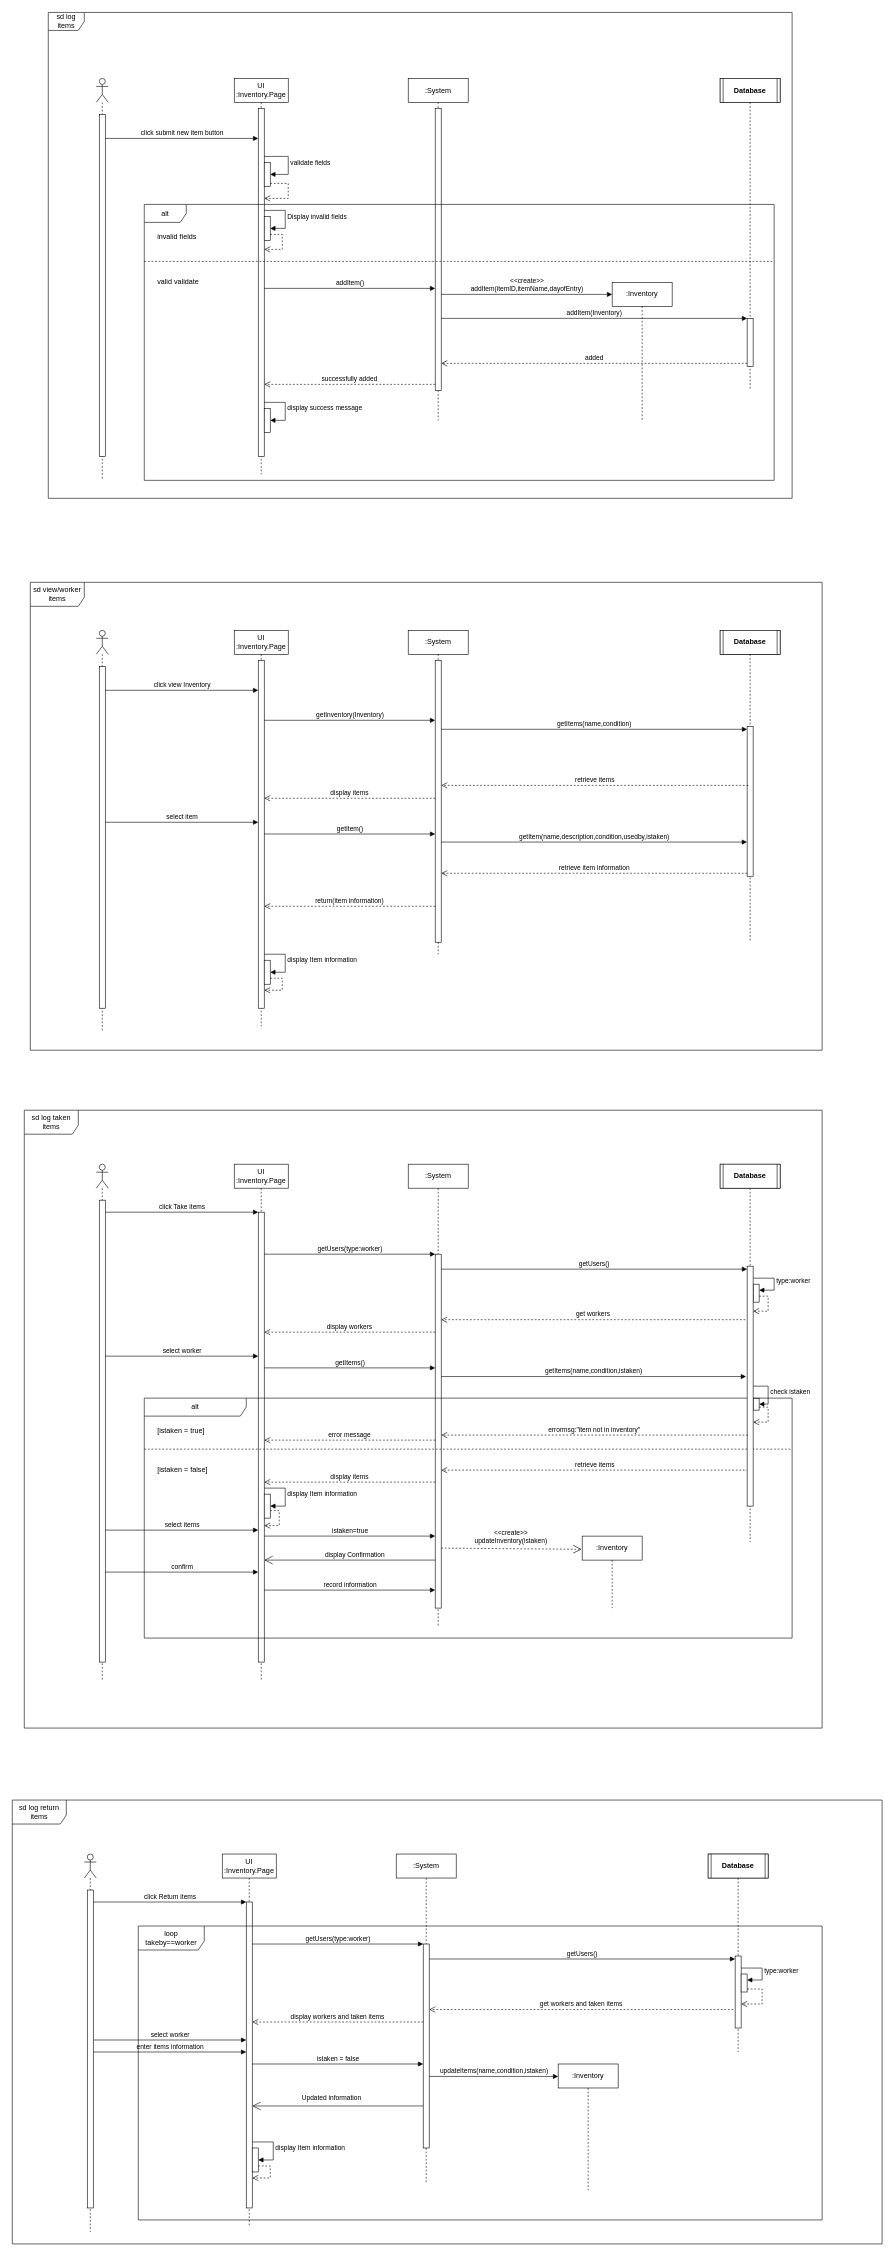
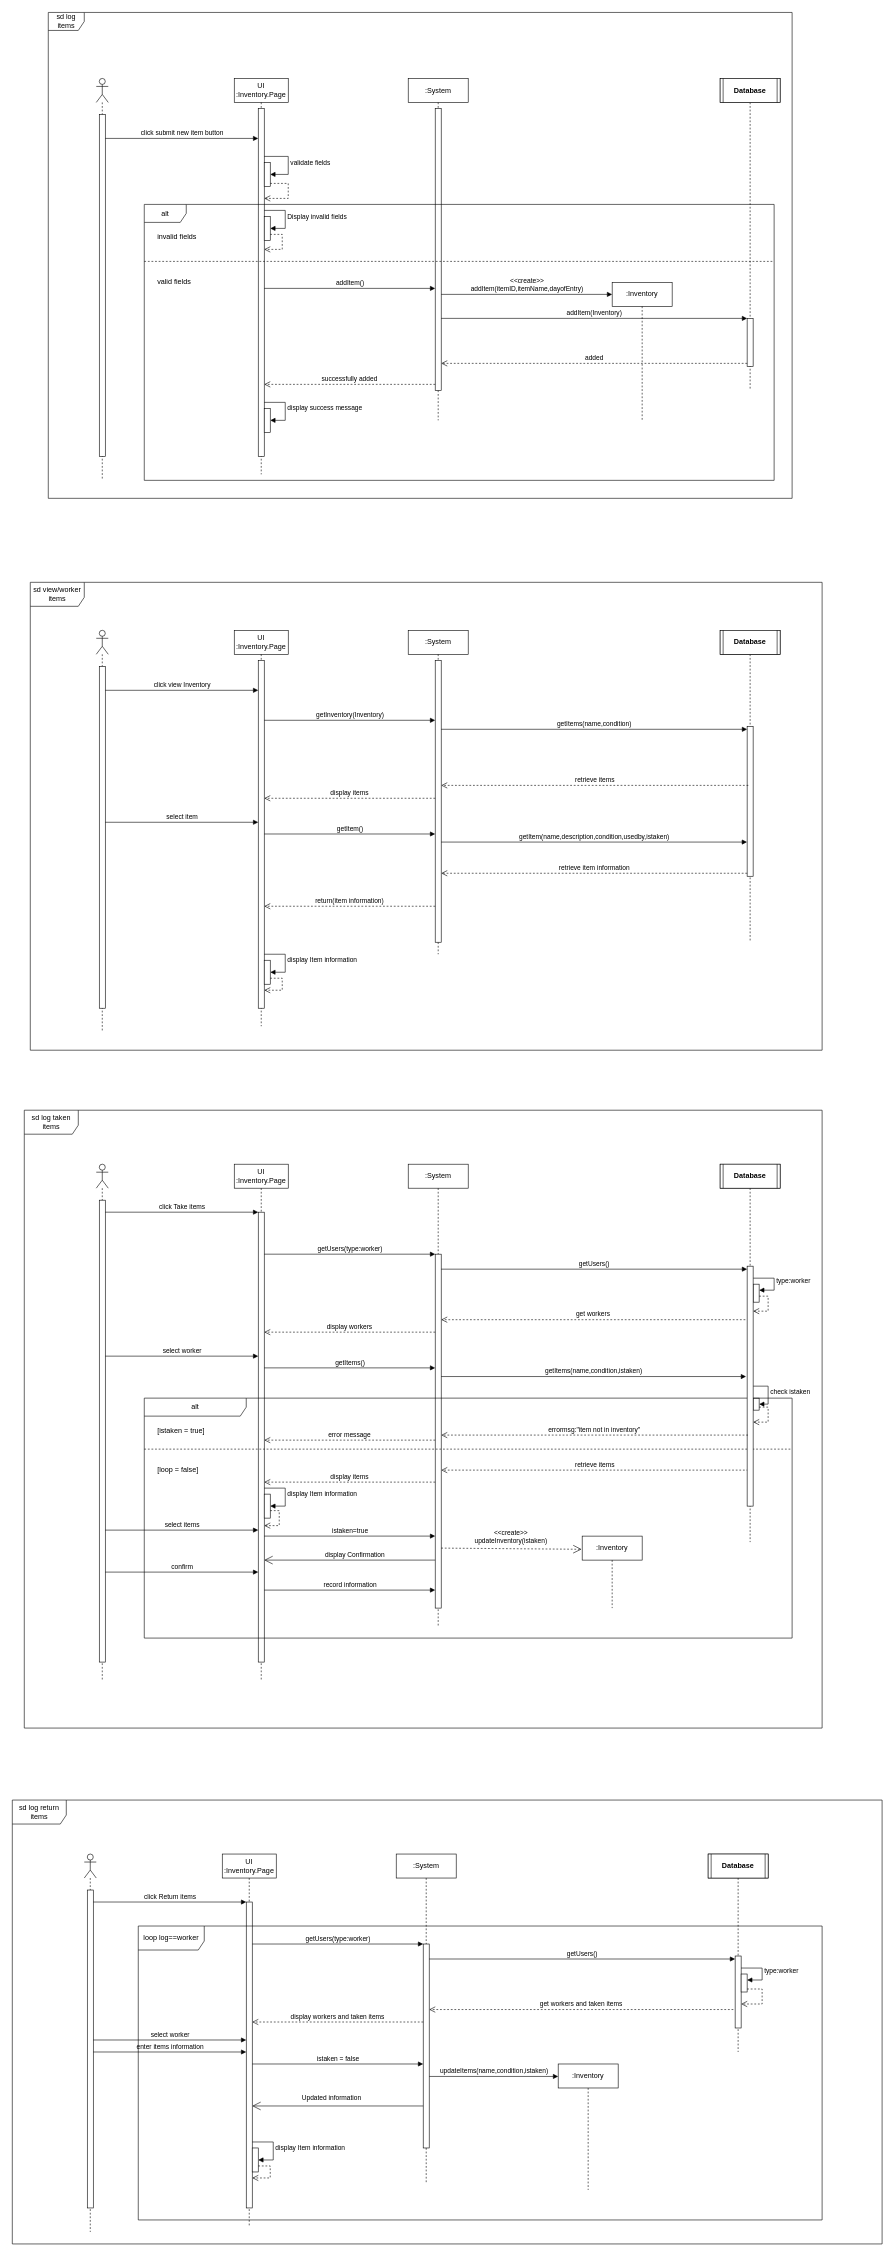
node "valid validate": label "valid validate" -> "valid fields"
node "[istaken = false]": label "[istaken = false]" -> "[loop = false]"
node "loop takeby==worker": label "loop takeby==worker" -> "loop log==worker"
